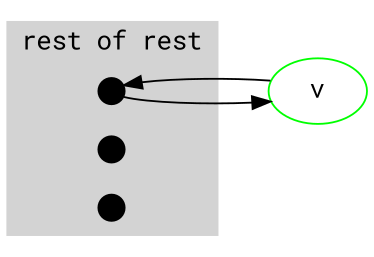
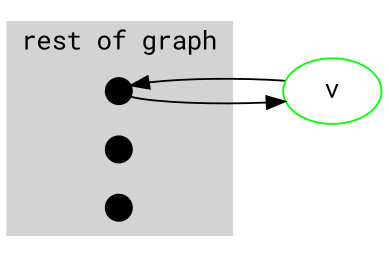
cluster "rest of rest": label "rest of rest" -> "rest of graph"
